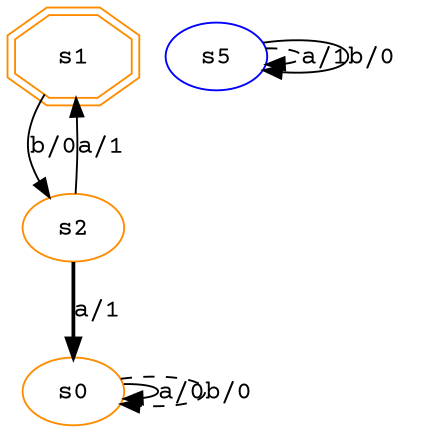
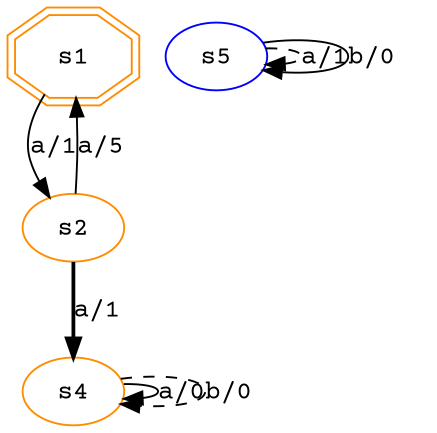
edge "s1" -> "s2": label "b/0" -> "a/1"
edge "s2" -> "s1": label "a/1" -> "a/5"
node "s0": label "s0" -> "s4"
